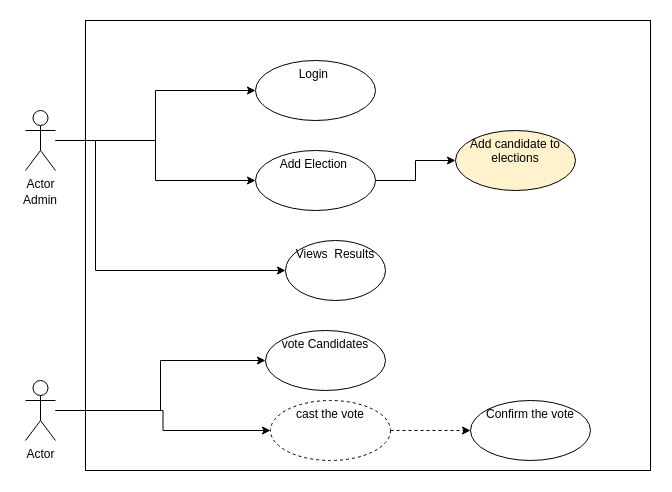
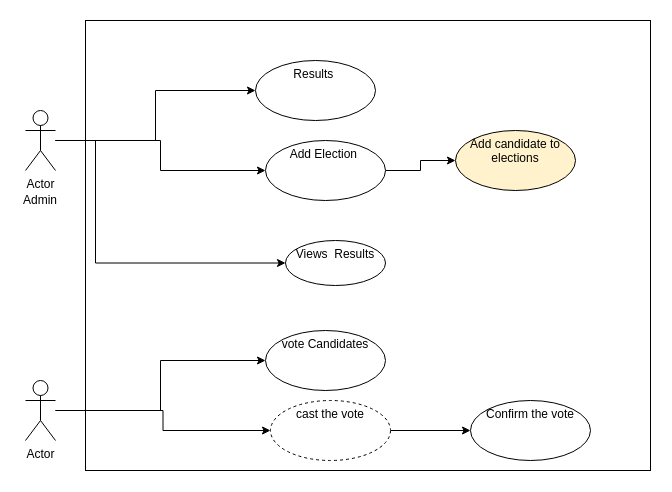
node "Login": label "Login" -> "Results"
node "Add Election": moved (316, 181) -> (326, 171)
node "Views Results": size 100x60 -> 100x45
edge "cast the vote" -> "Confirm the vote": style dashed -> solid
